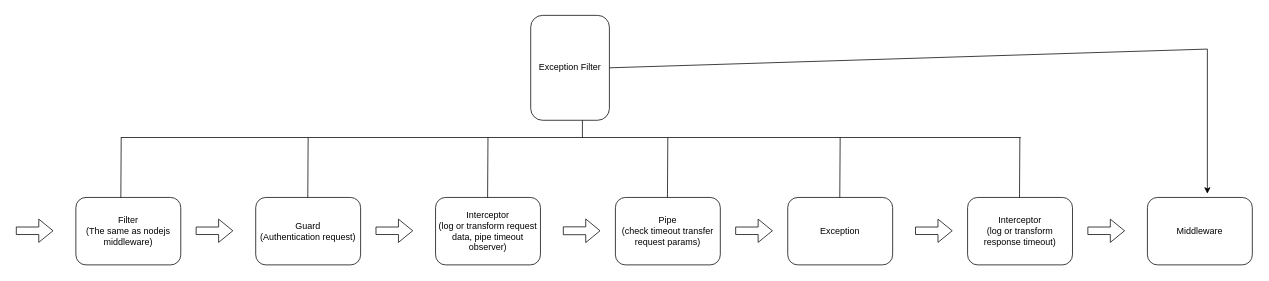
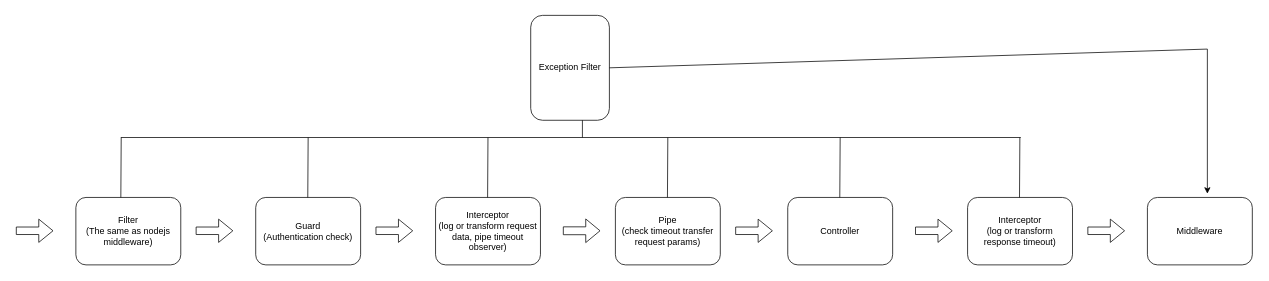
node "Guard (Authentication request)": label "Guard (Authentication request)" -> "Guard (Authentication check)"
node "Exception": label "Exception" -> "Controller"
